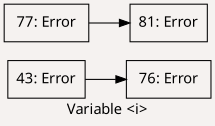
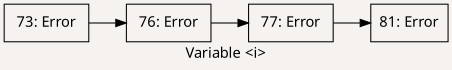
edge "76: Error" -> "77: Error": added
node "43: Error": label "43: Error" -> "73: Error"
